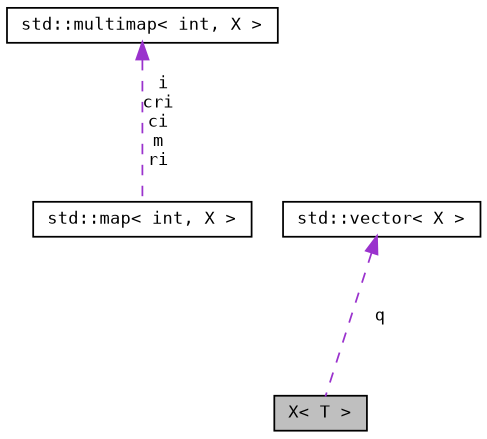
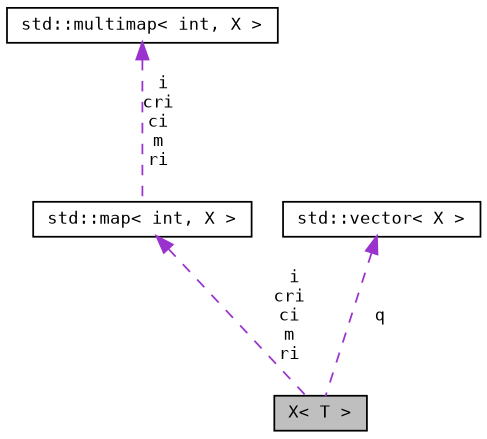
edge "X< T >" -> "std::map< int, X >": added, label "i cri ci m ri"
